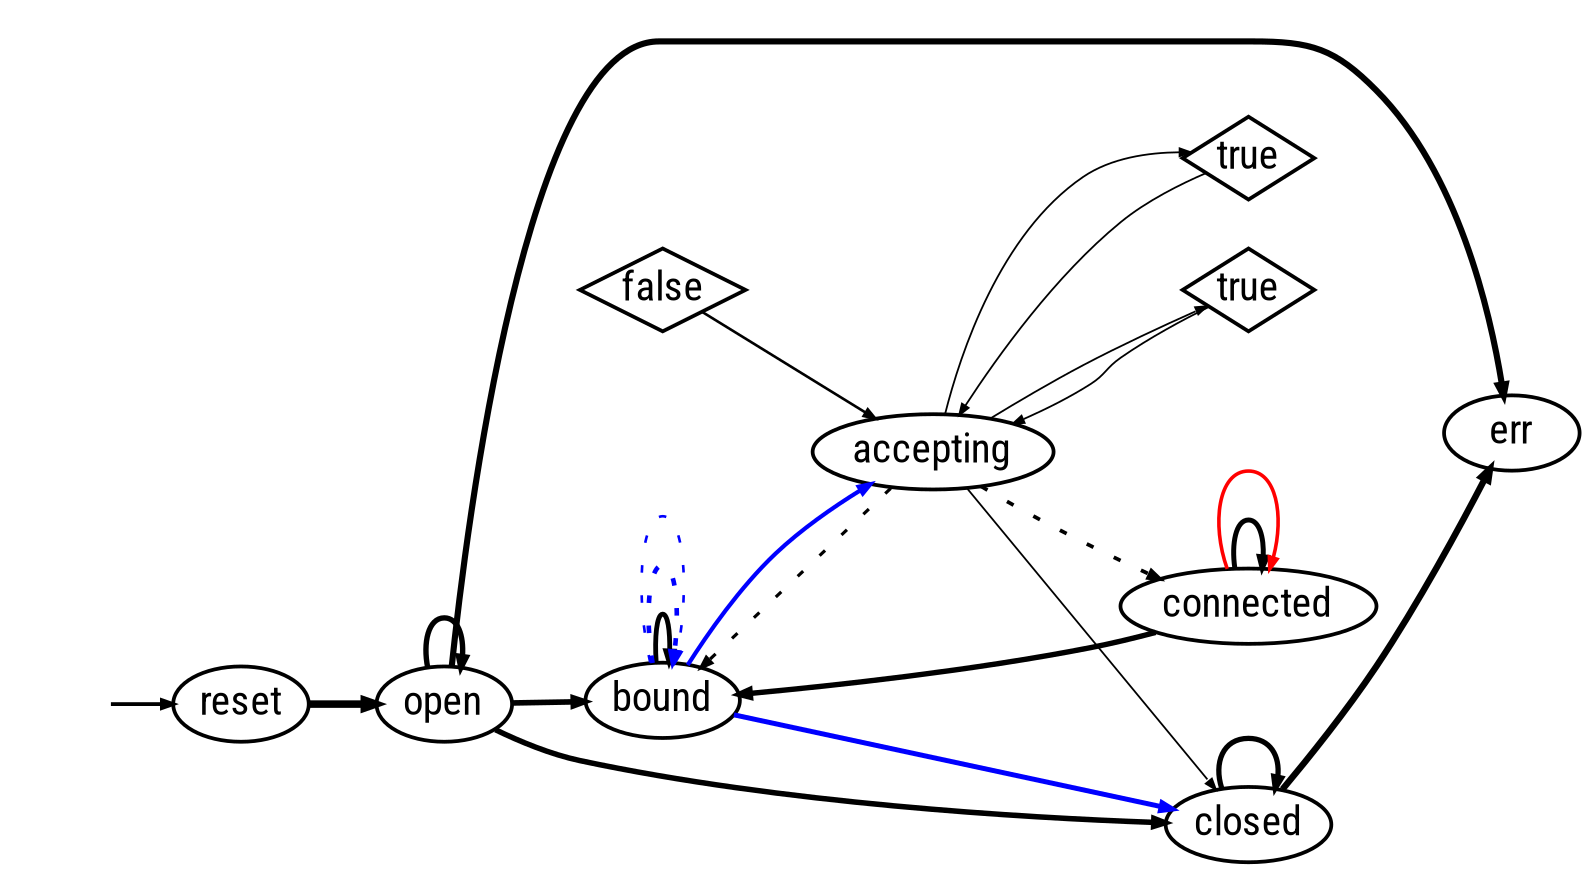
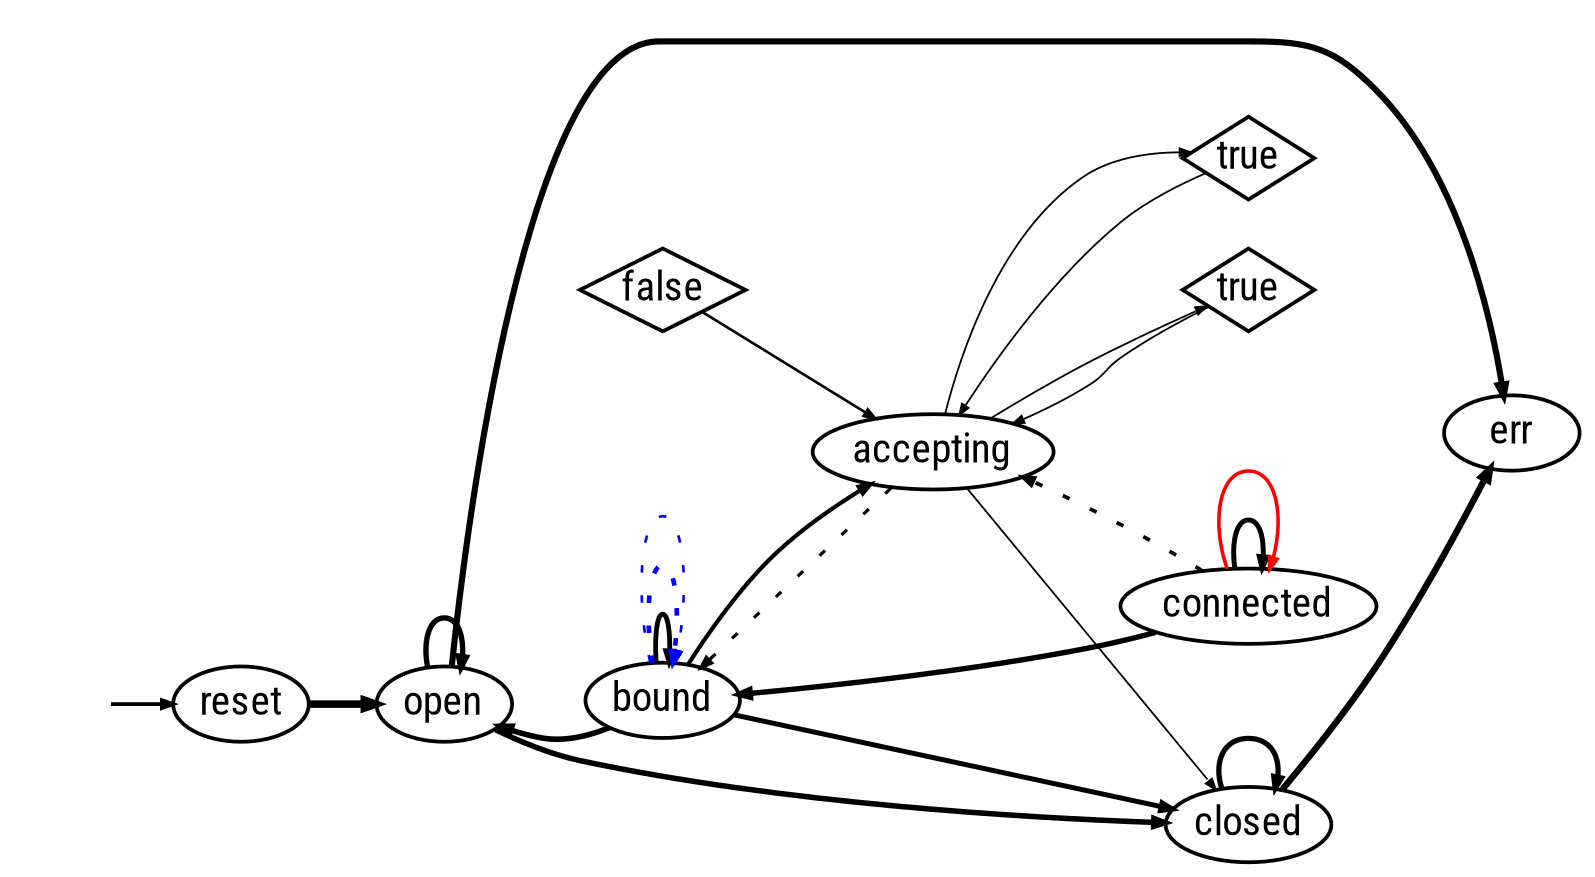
edge "accepting" -> "connected": reversed
edge "bound" -> "accepting": color blue -> black
edge "open" -> "bound": reversed
edge "bound" -> "closed": color blue -> black
